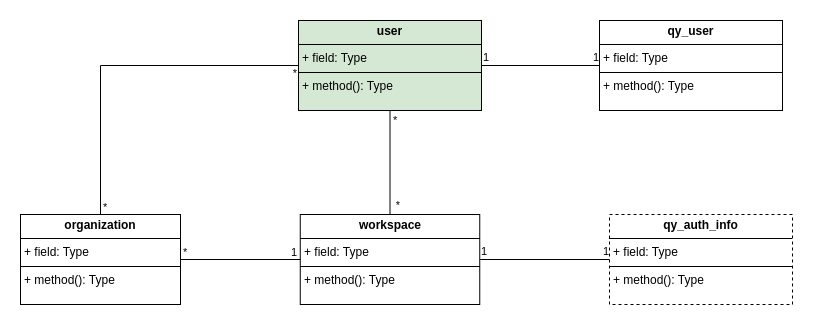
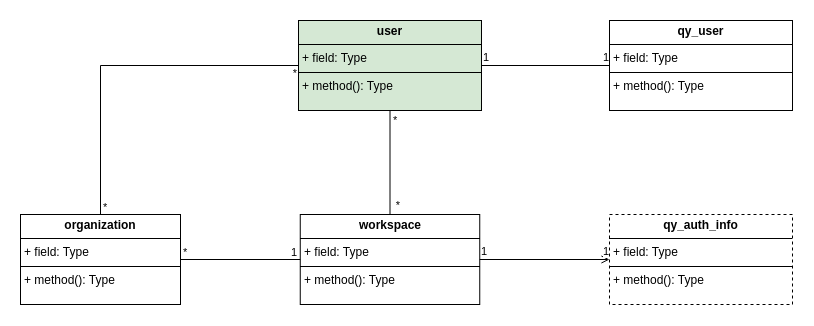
node "qy_user + field: Type + method(): Type": moved (691, 66) -> (701, 66)
edge "workspace + field: Type + method(): Type" -- "qy_auth_info + field: Type + method(): Type": arrowhead none -> open
